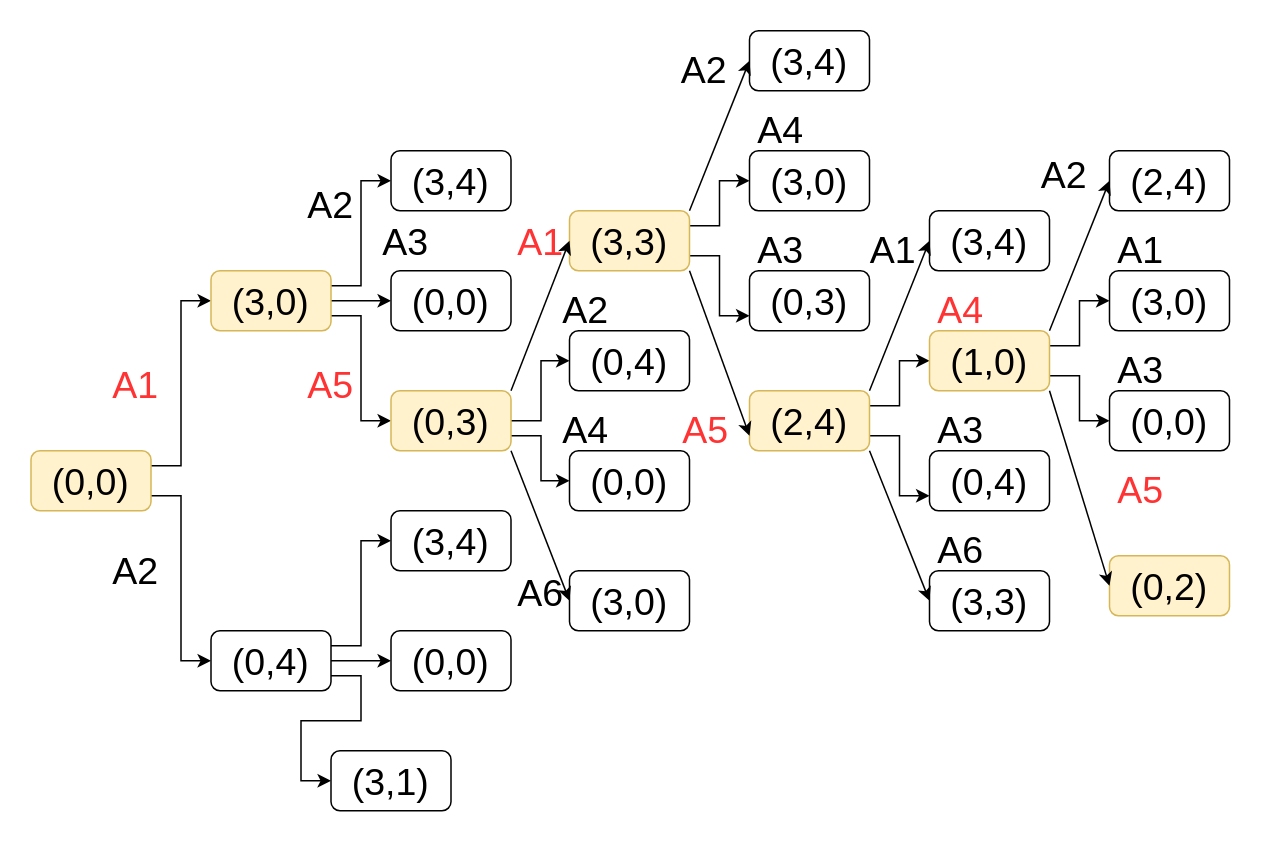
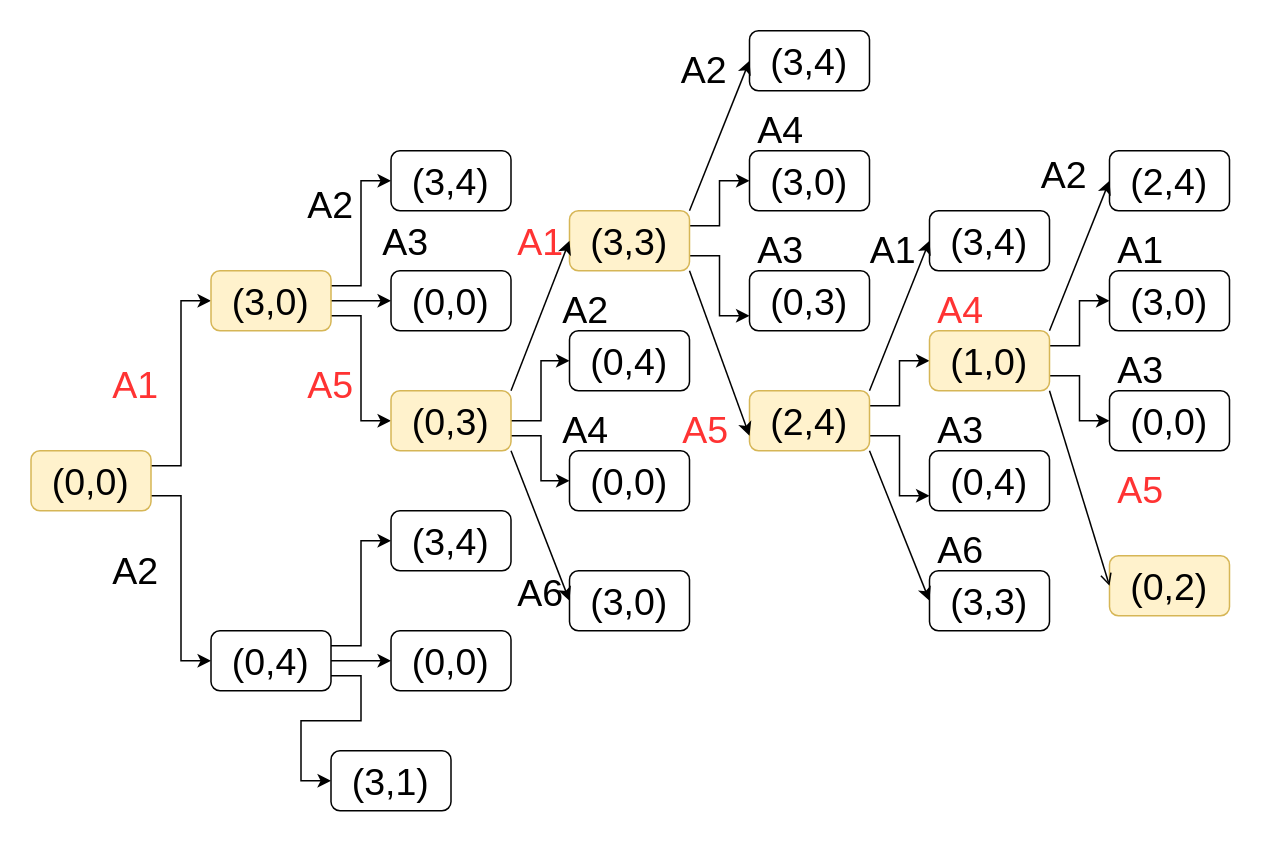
edge "(1,0)" -> "(0,2)": arrowhead classic -> open
